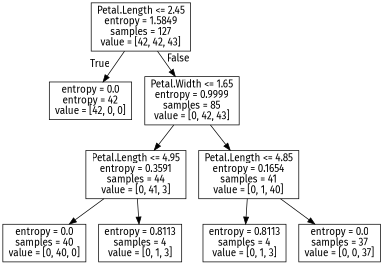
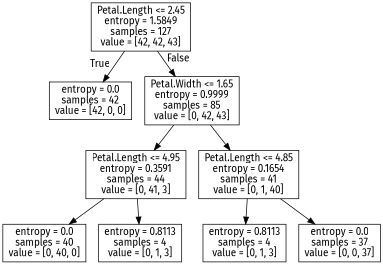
node "entropy = 0.0 entropy = 42 value = [42, 0, 0]": label "entropy = 0.0 entropy = 42 value = [42, 0, 0]" -> "entropy = 0.0 samples = 42 value = [42, 0, 0]"
